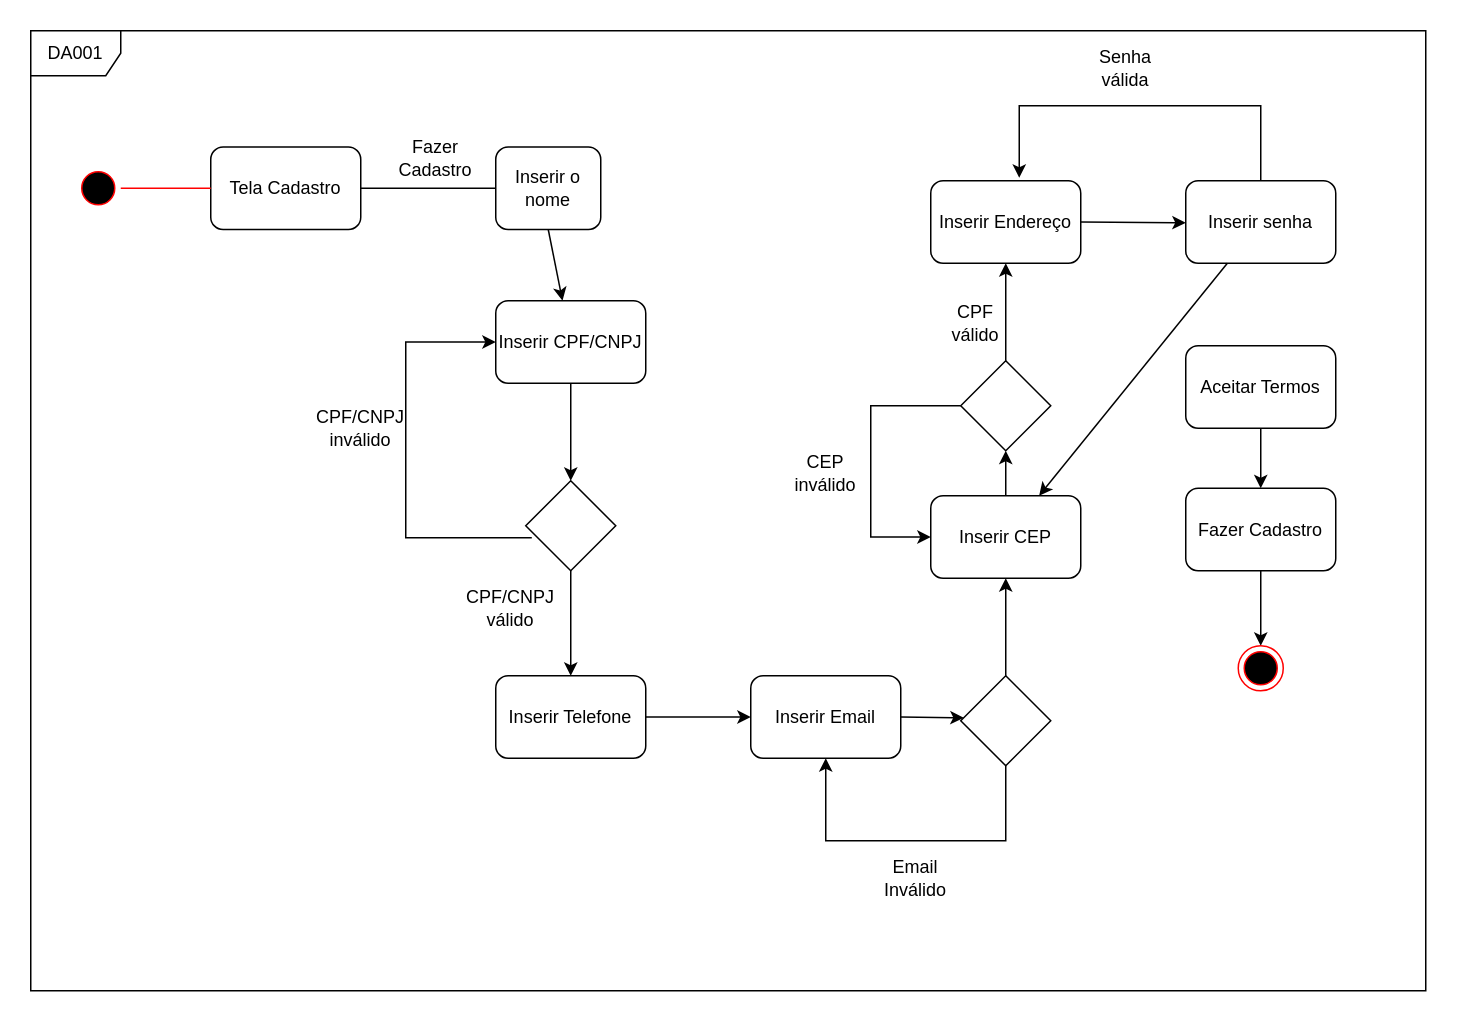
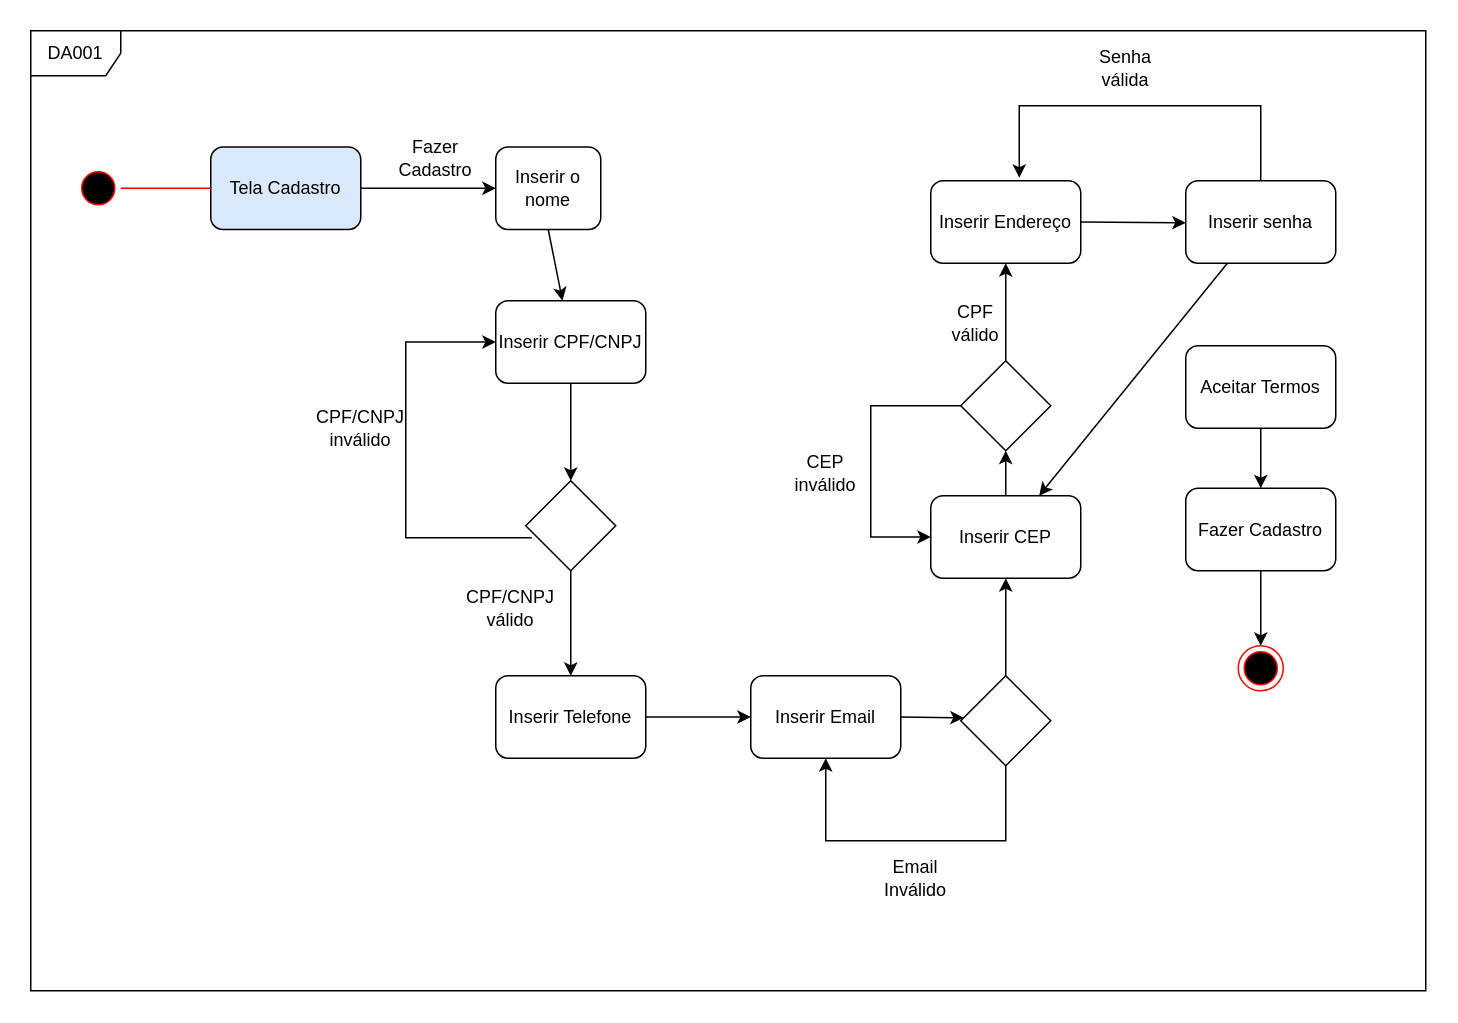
node "Tela Cadastro": fillcolor #ffffff -> #dae8fc
edge "Tela Cadastro" -- "Inserir o nome": arrowhead none -> classic
